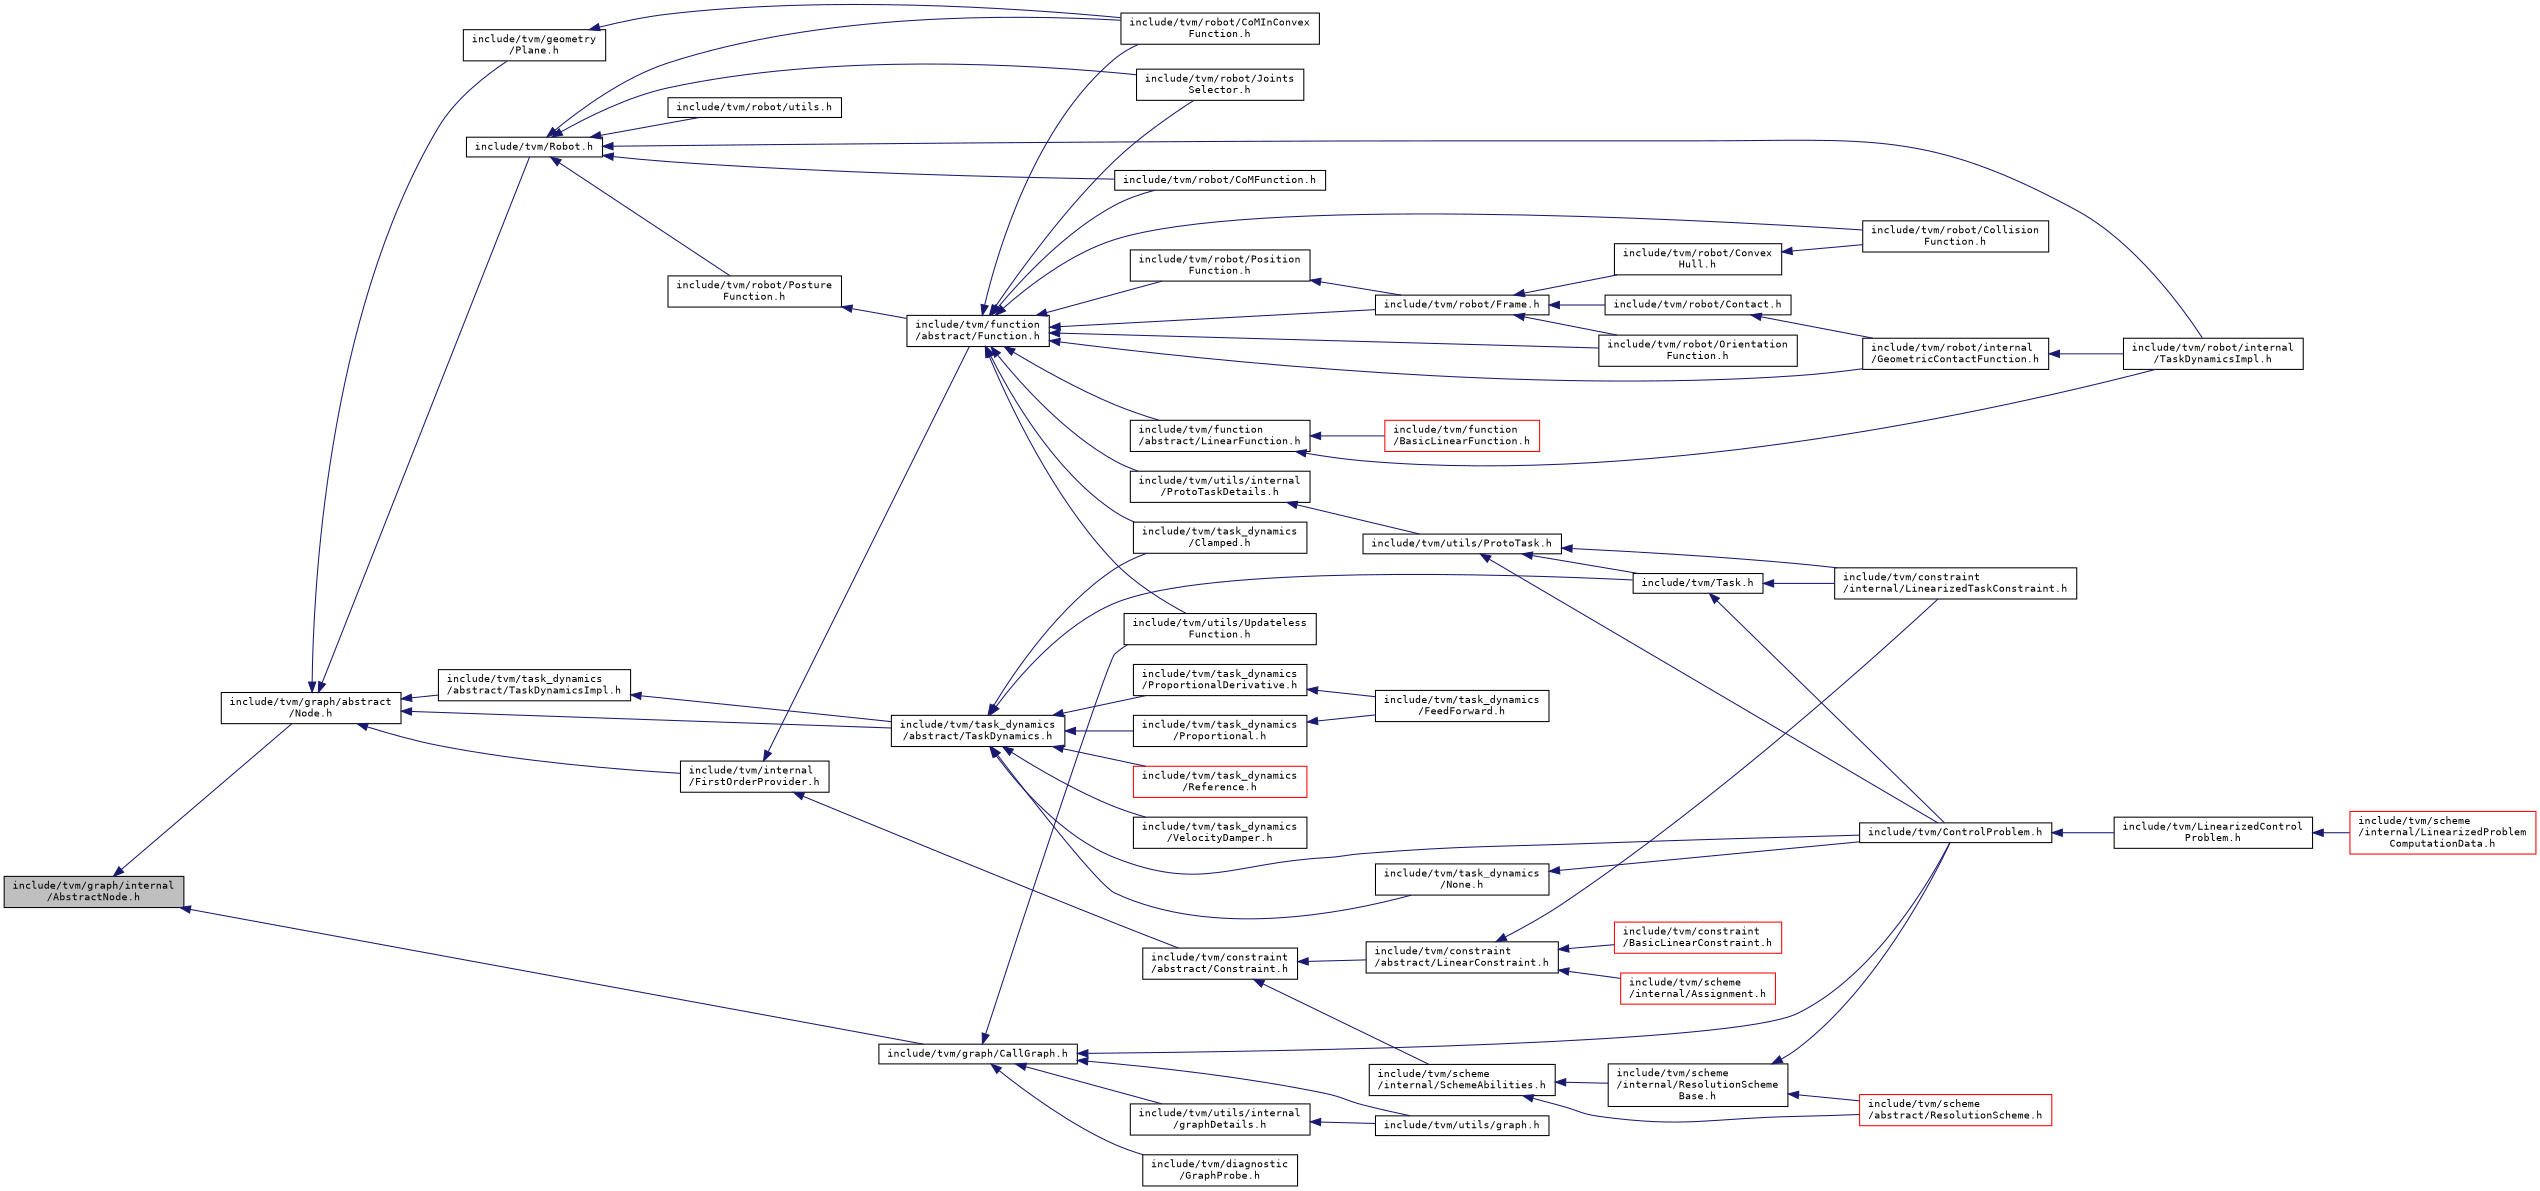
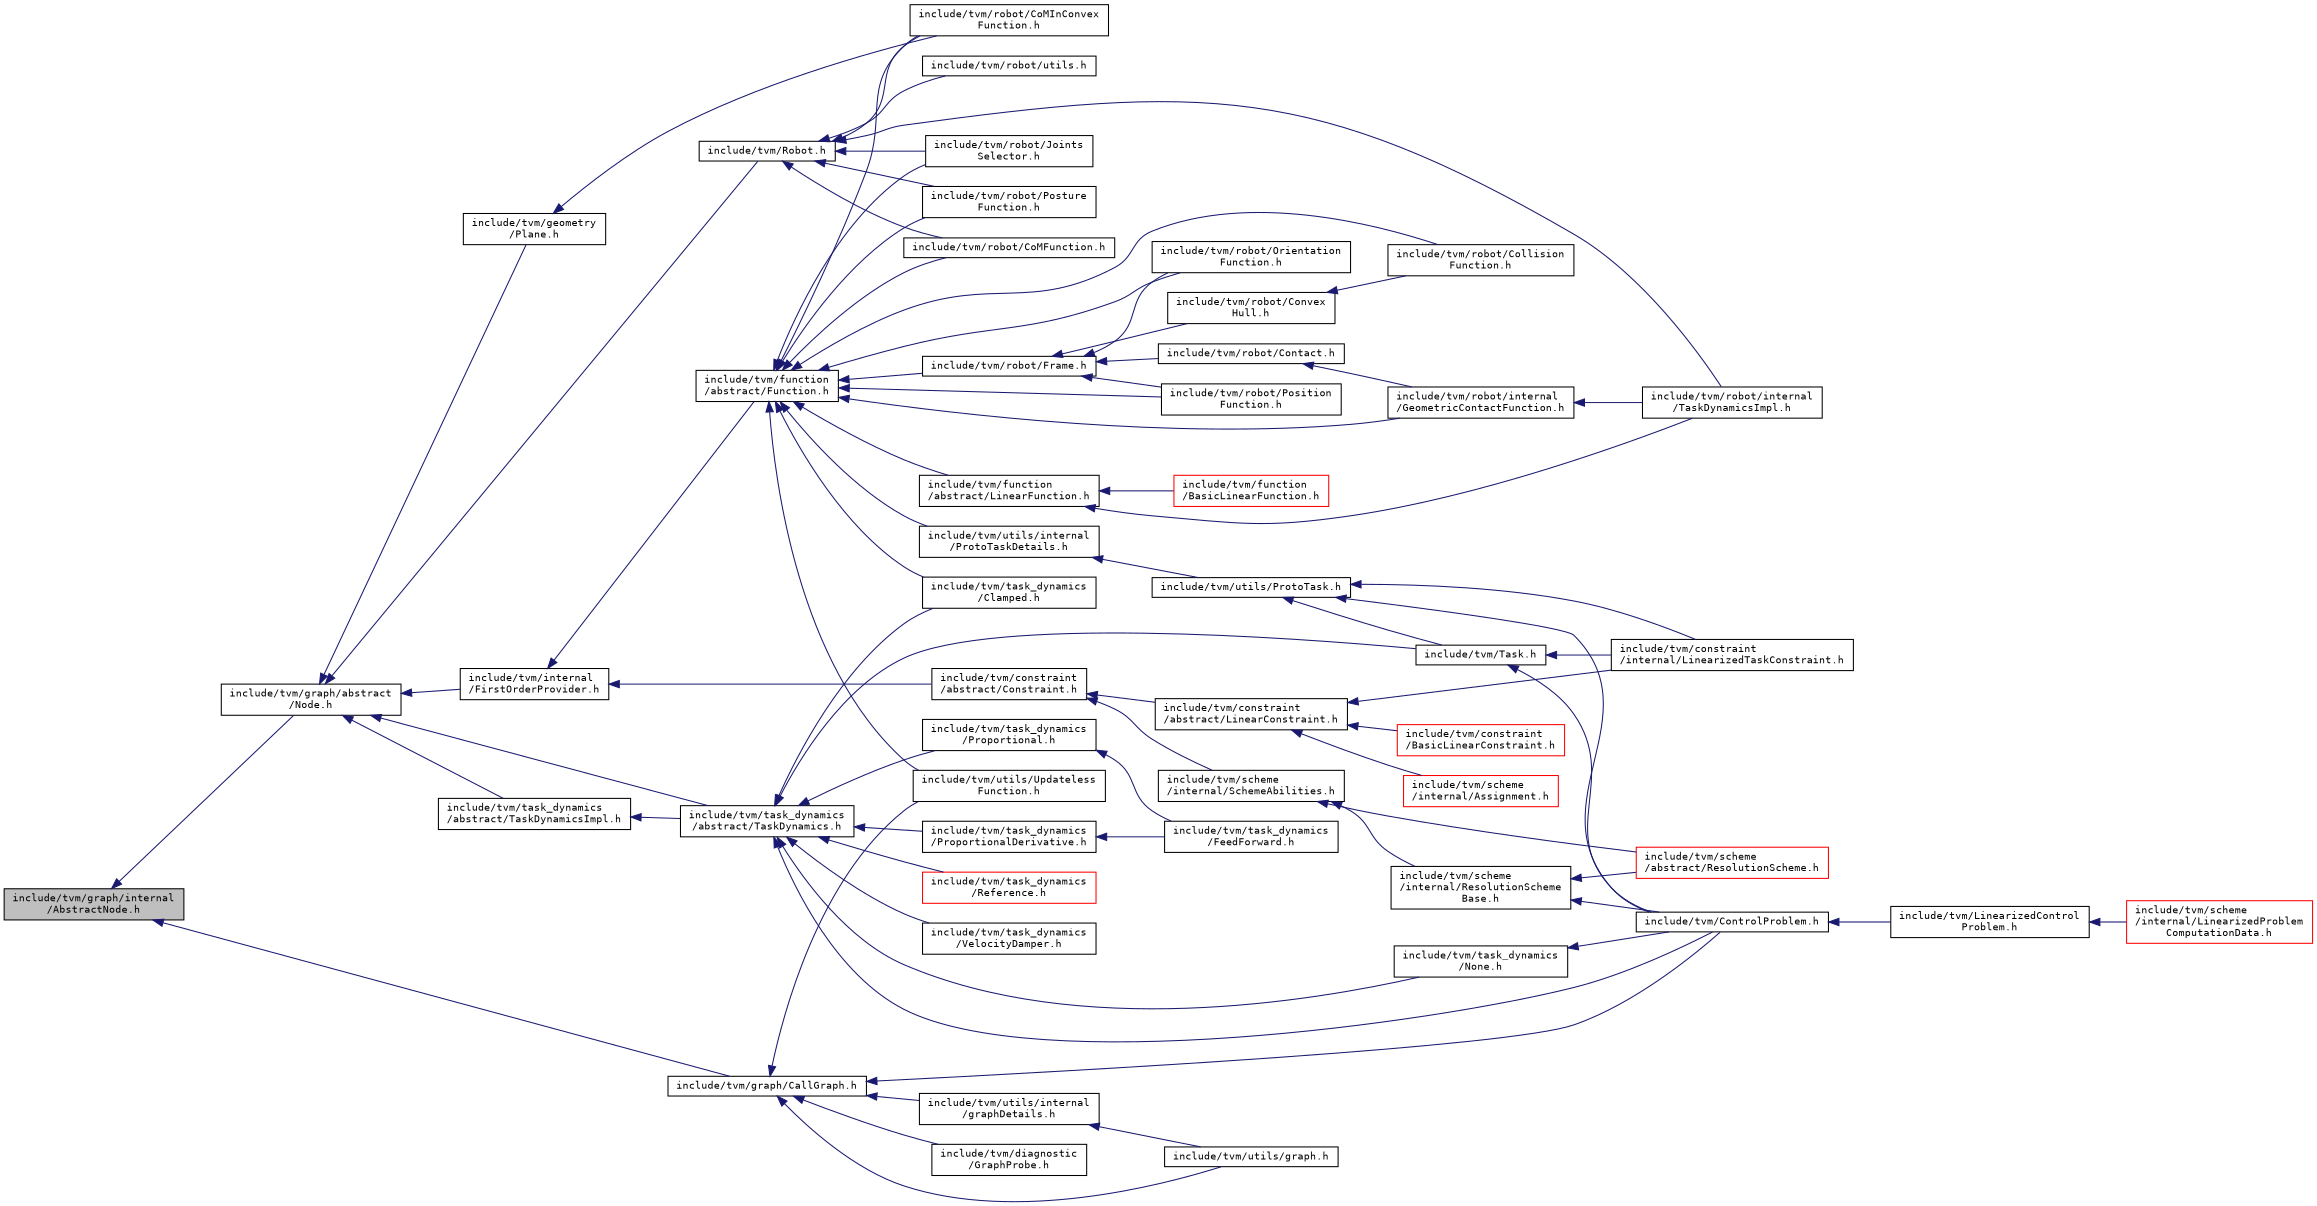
edge "include/tvm/robot/Frame.h" -> "include/tvm/robot/Position Function.h": reversed
edge "include/tvm/function /abstract/Function.h" -> "include/tvm/robot/Posture Function.h": reversed
